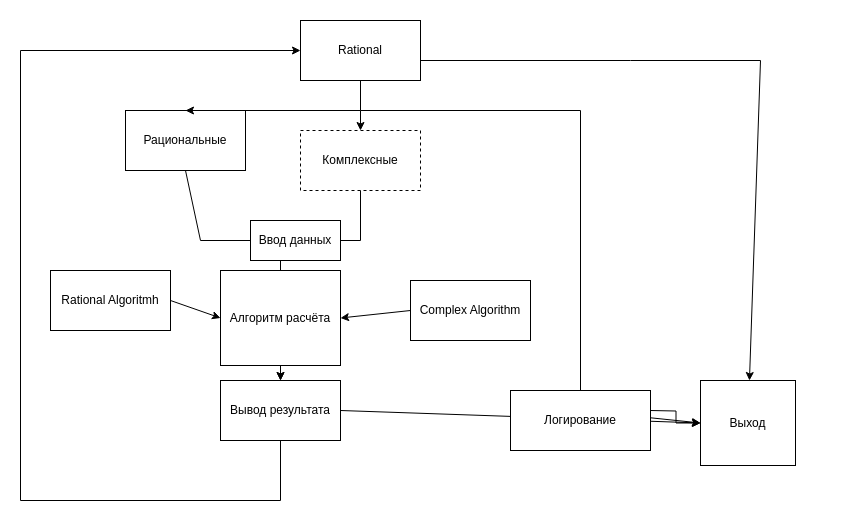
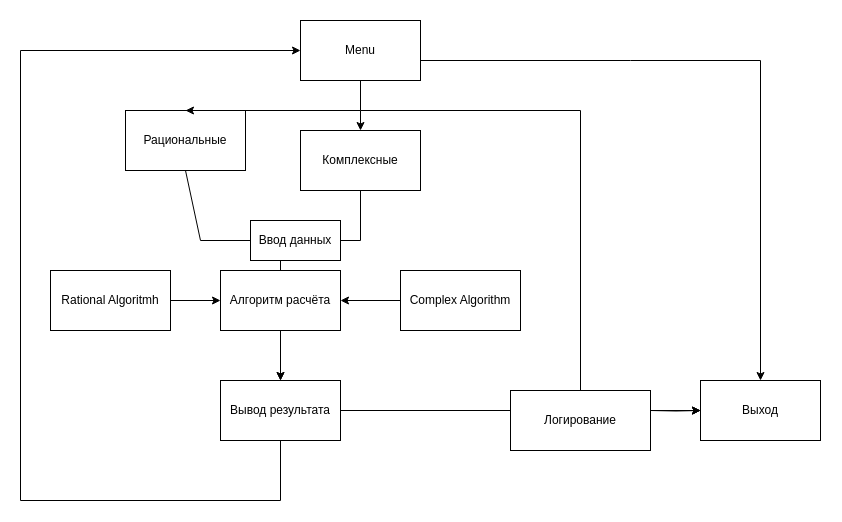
node "Rational": label "Rational" -> "Menu"
node "Комплексные": style dashed -> solid
node "Complex Algorithm": moved (471, 311) -> (461, 301)
node "Алгоритм расчёта": size 120x95 -> 120x60
node "Выход": size 95x85 -> 120x60
